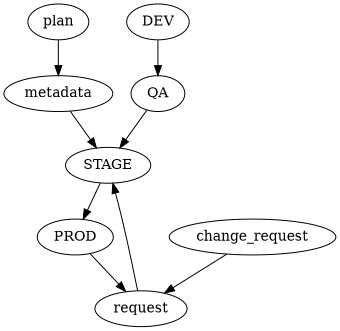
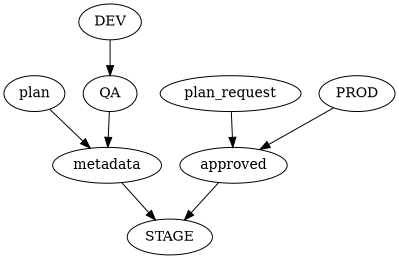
edge "QA" -> "STAGE": now "QA" -> "metadata"
edge "STAGE" -> "PROD": removed
node "change_request": label "change_request" -> "plan_request"
node "request": label "request" -> "approved"
